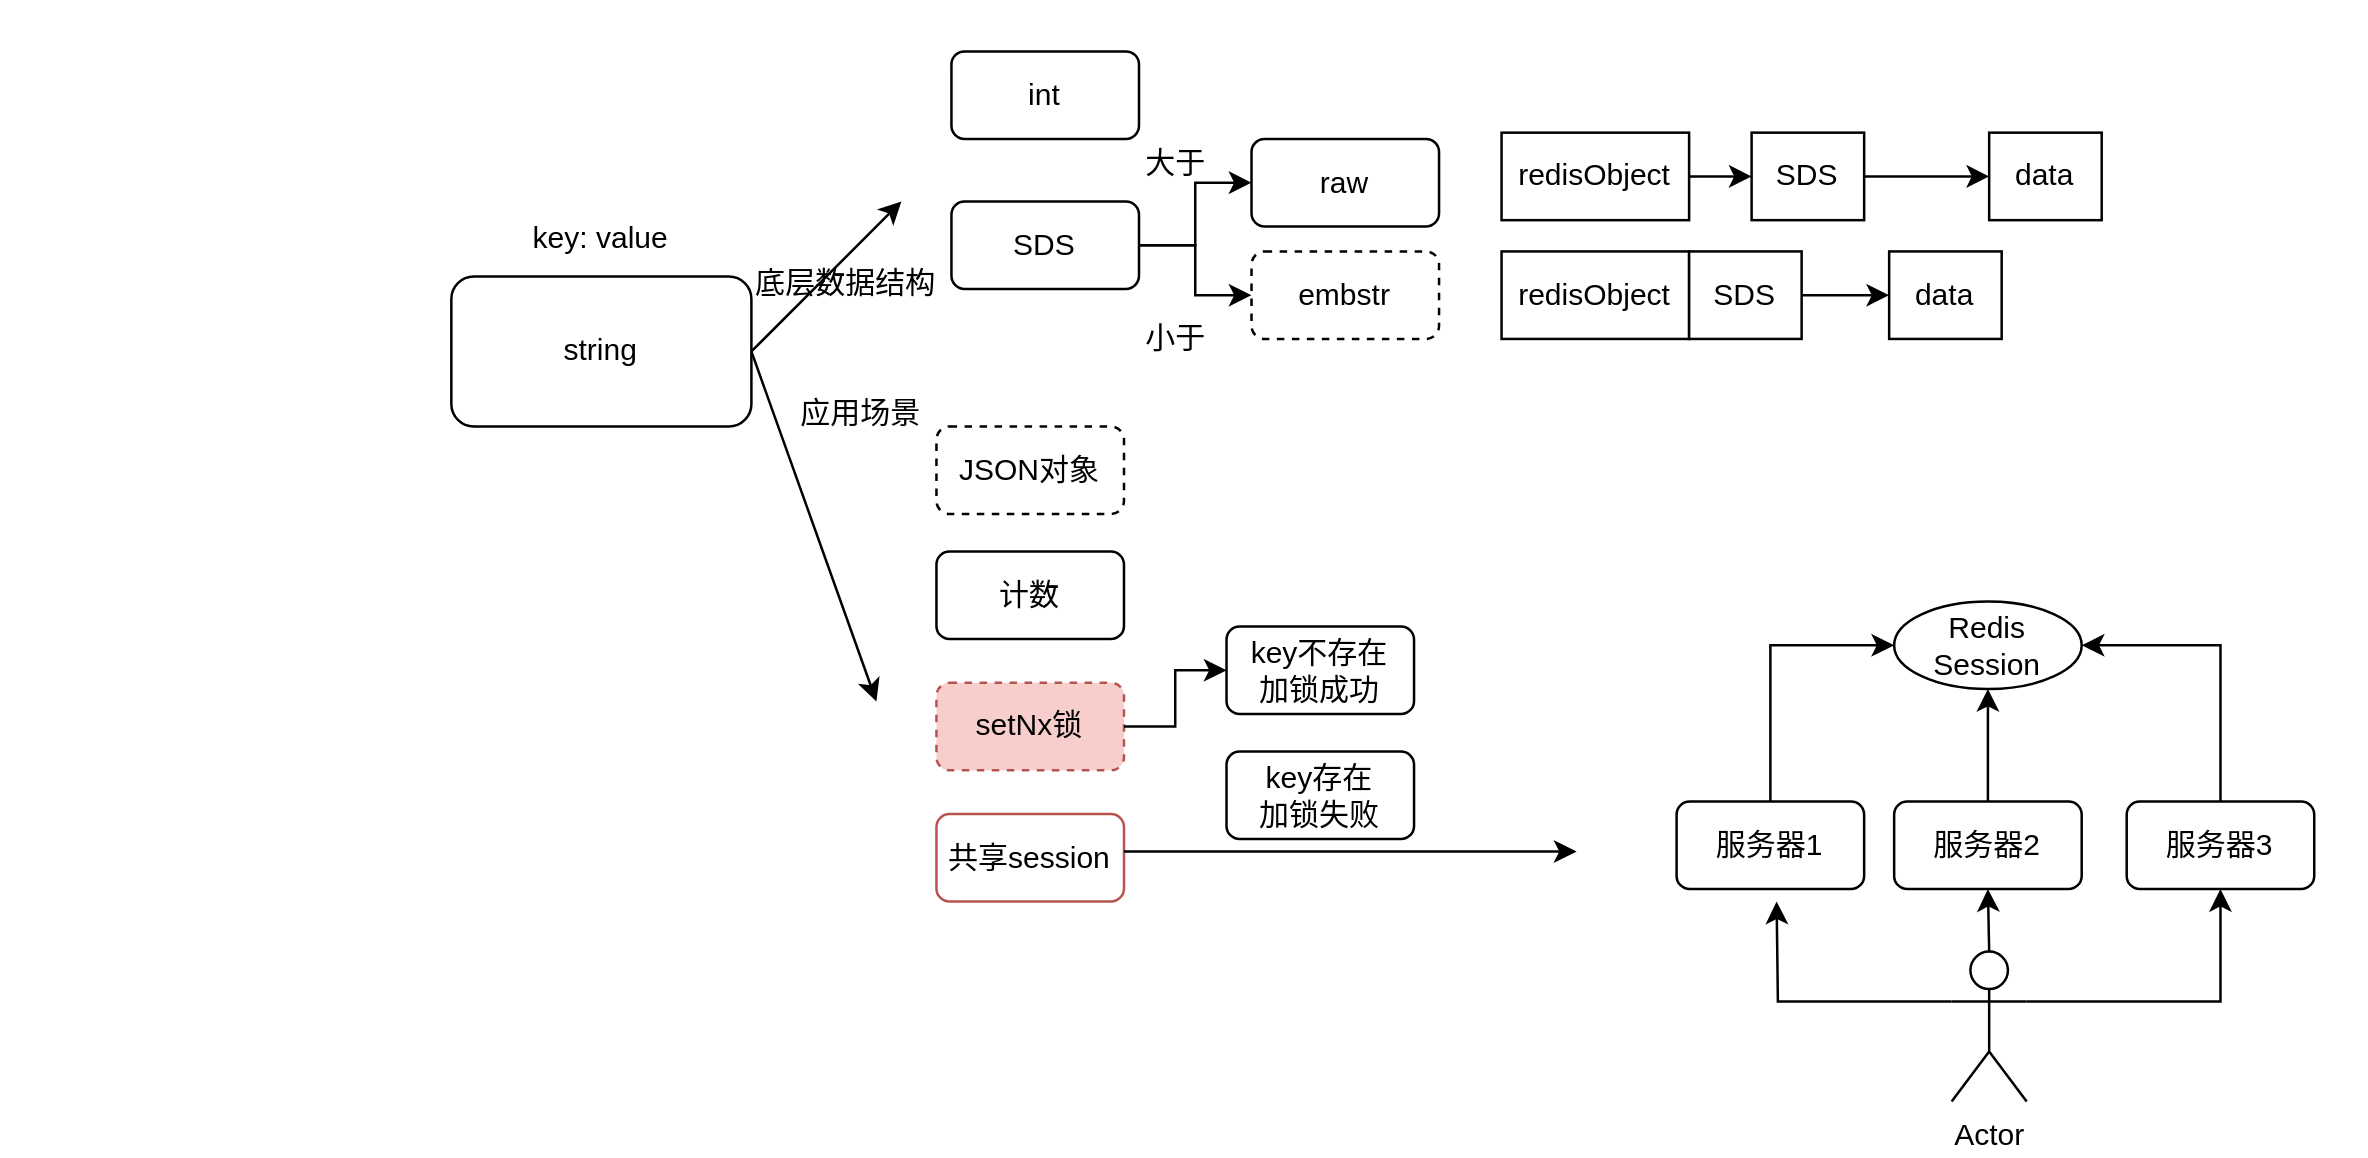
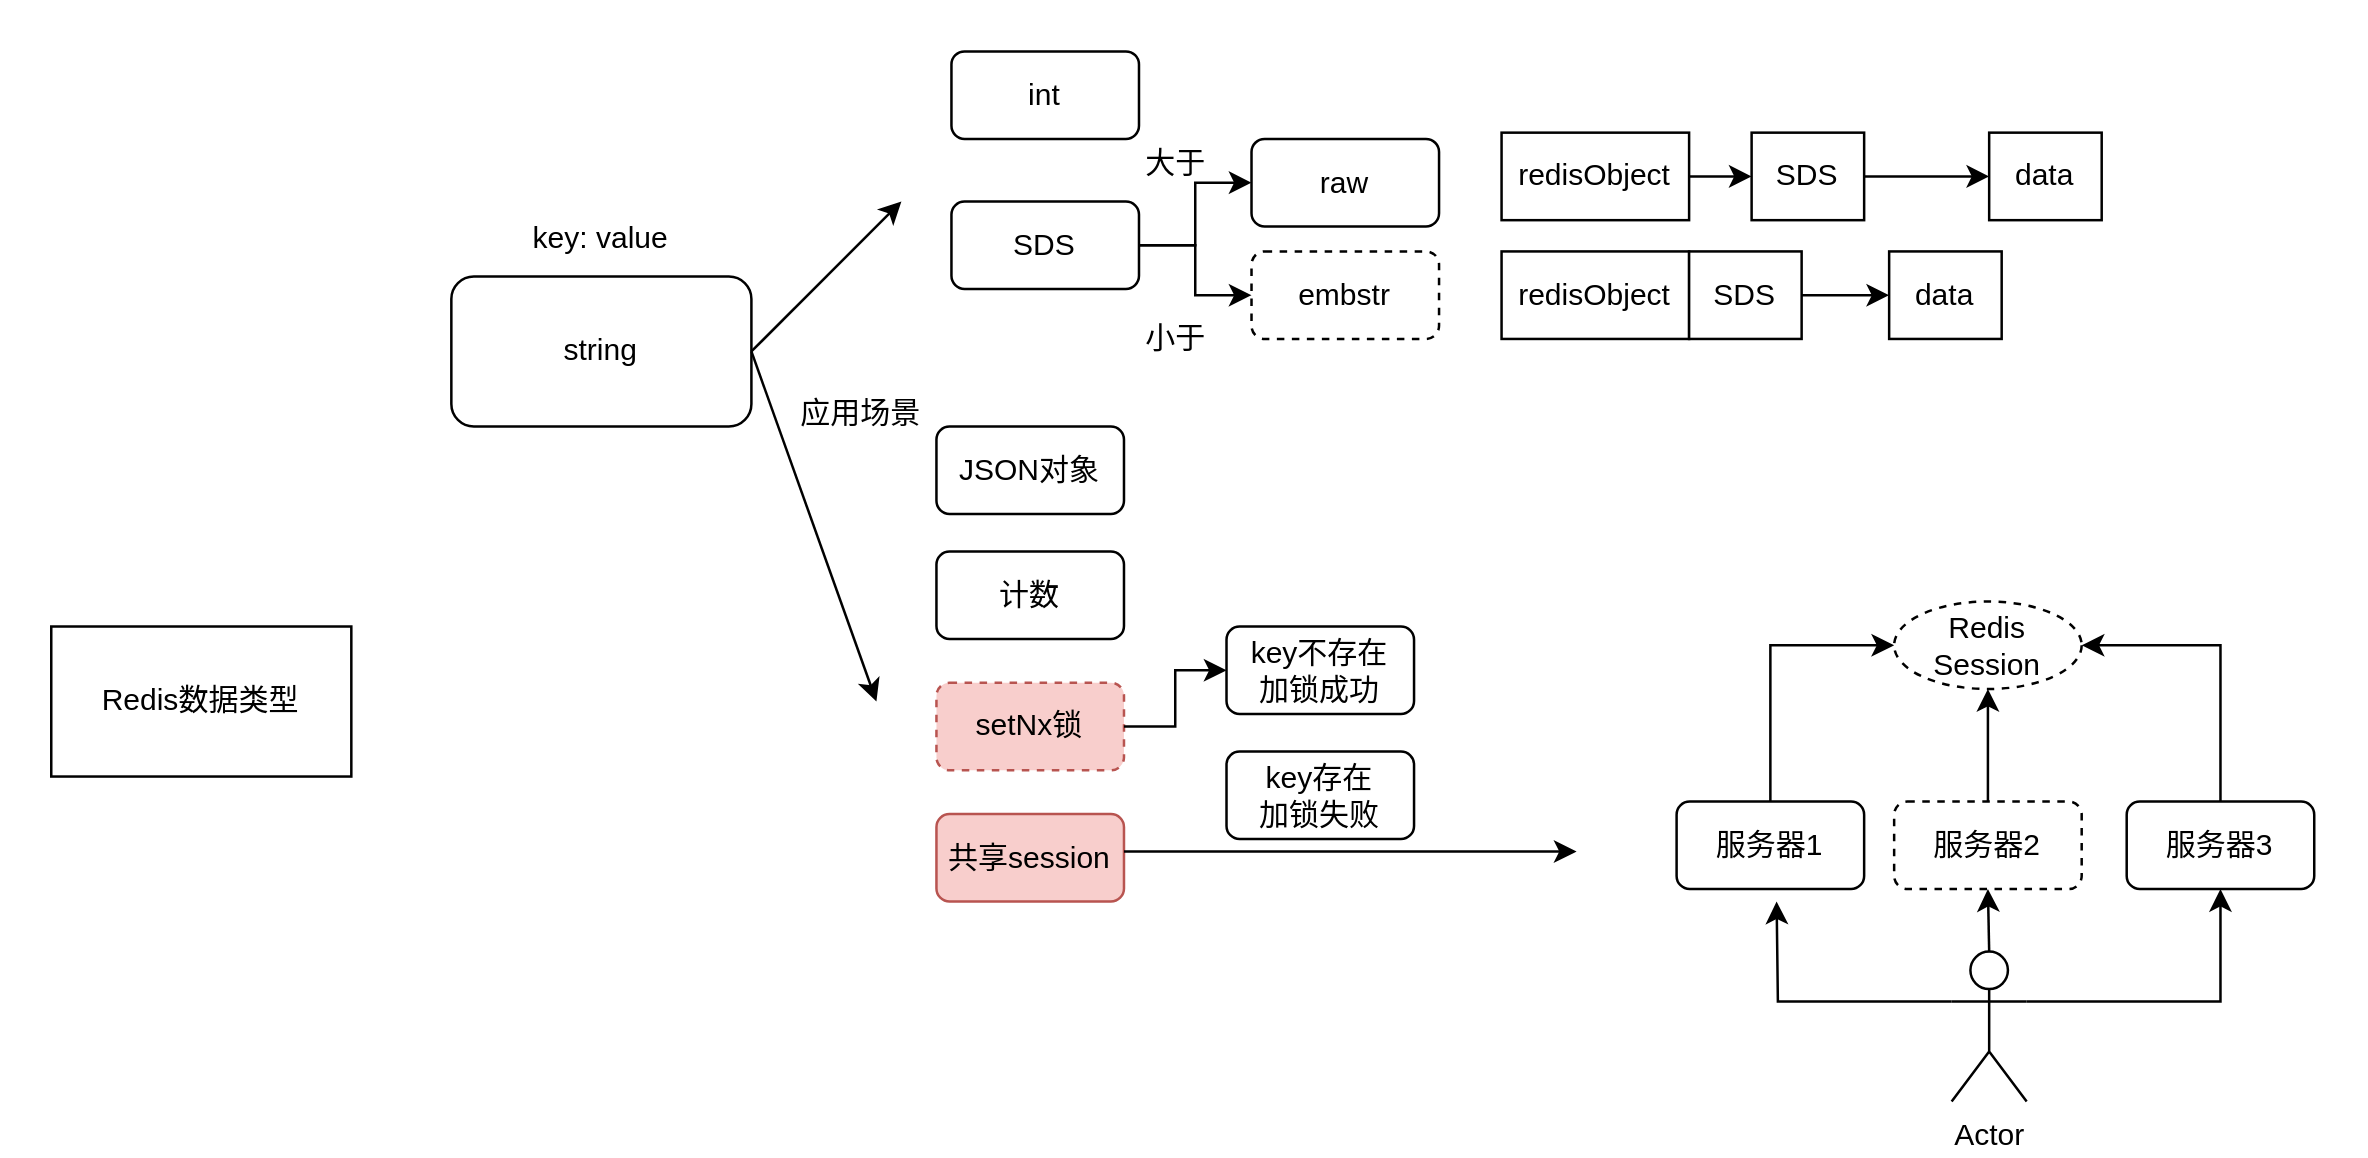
node "底层数据结构": removed
node "JSON对象": style dashed -> solid
node "Redis Session": style solid -> dashed
node "Redis数据类型": added
node "服务器2": style solid -> dashed
node "共享session": fillcolor #ffffff -> #f8cecc
